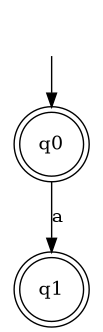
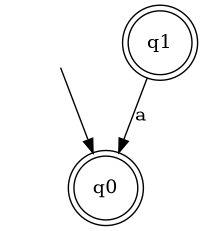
edge "q0" -> "q1": reversed
